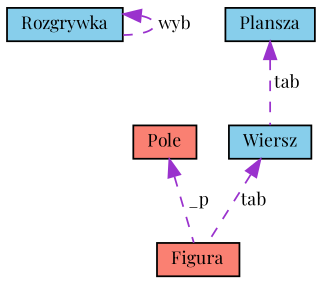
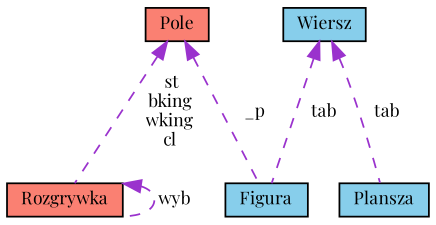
node "Rozgrywka": fillcolor skyblue -> salmon
edge "Wiersz" -> "Plansza": reversed
edge "Rozgrywka" -> "Pole": added, label "st bking wking cl"
node "Figura": fillcolor salmon -> skyblue
